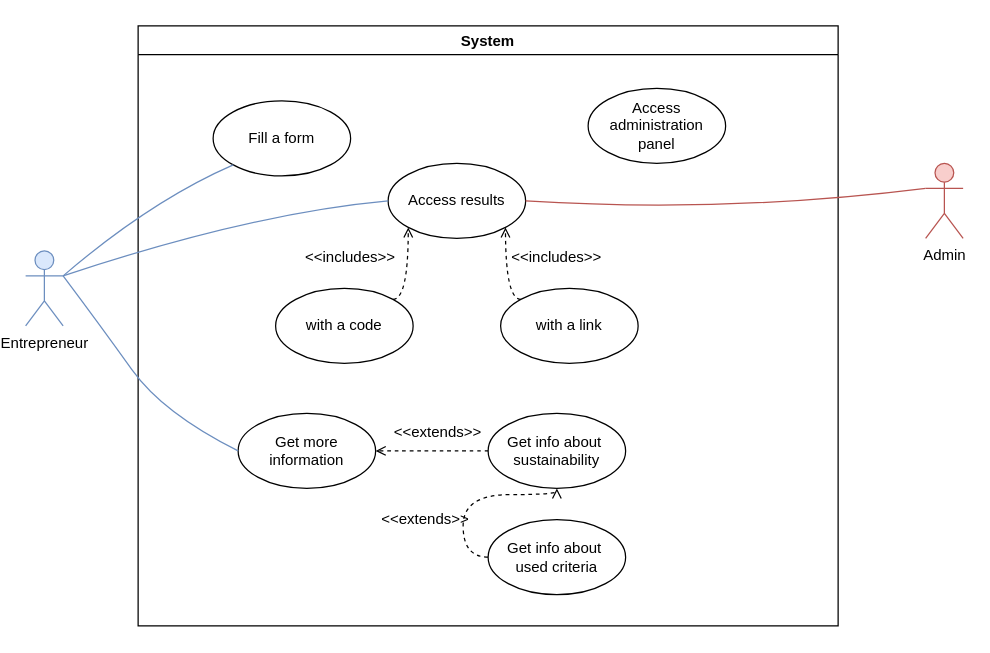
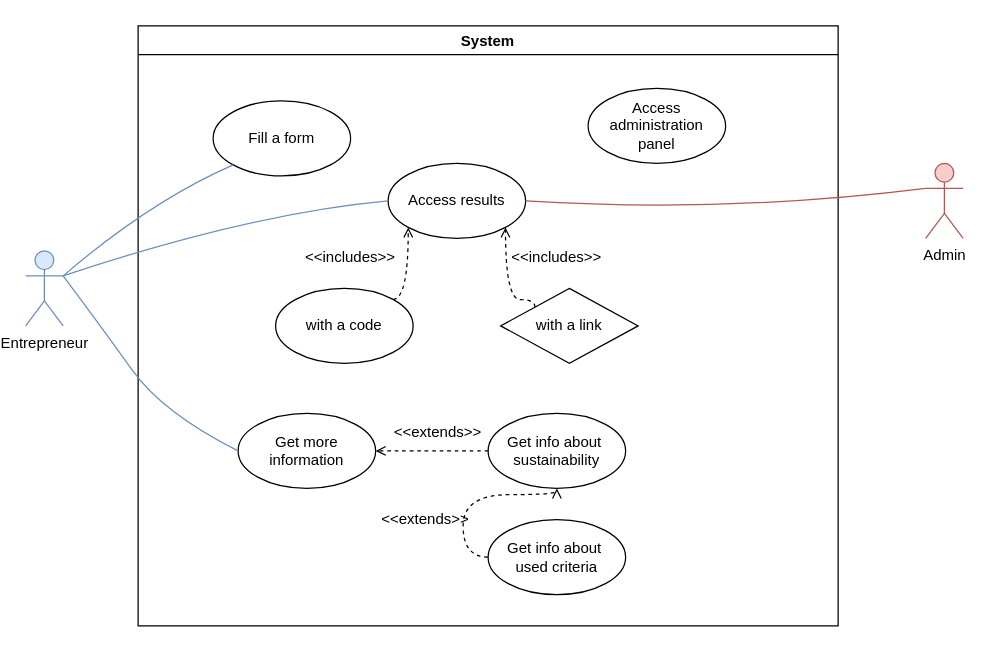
node "with a link": shape ellipse -> diamond
